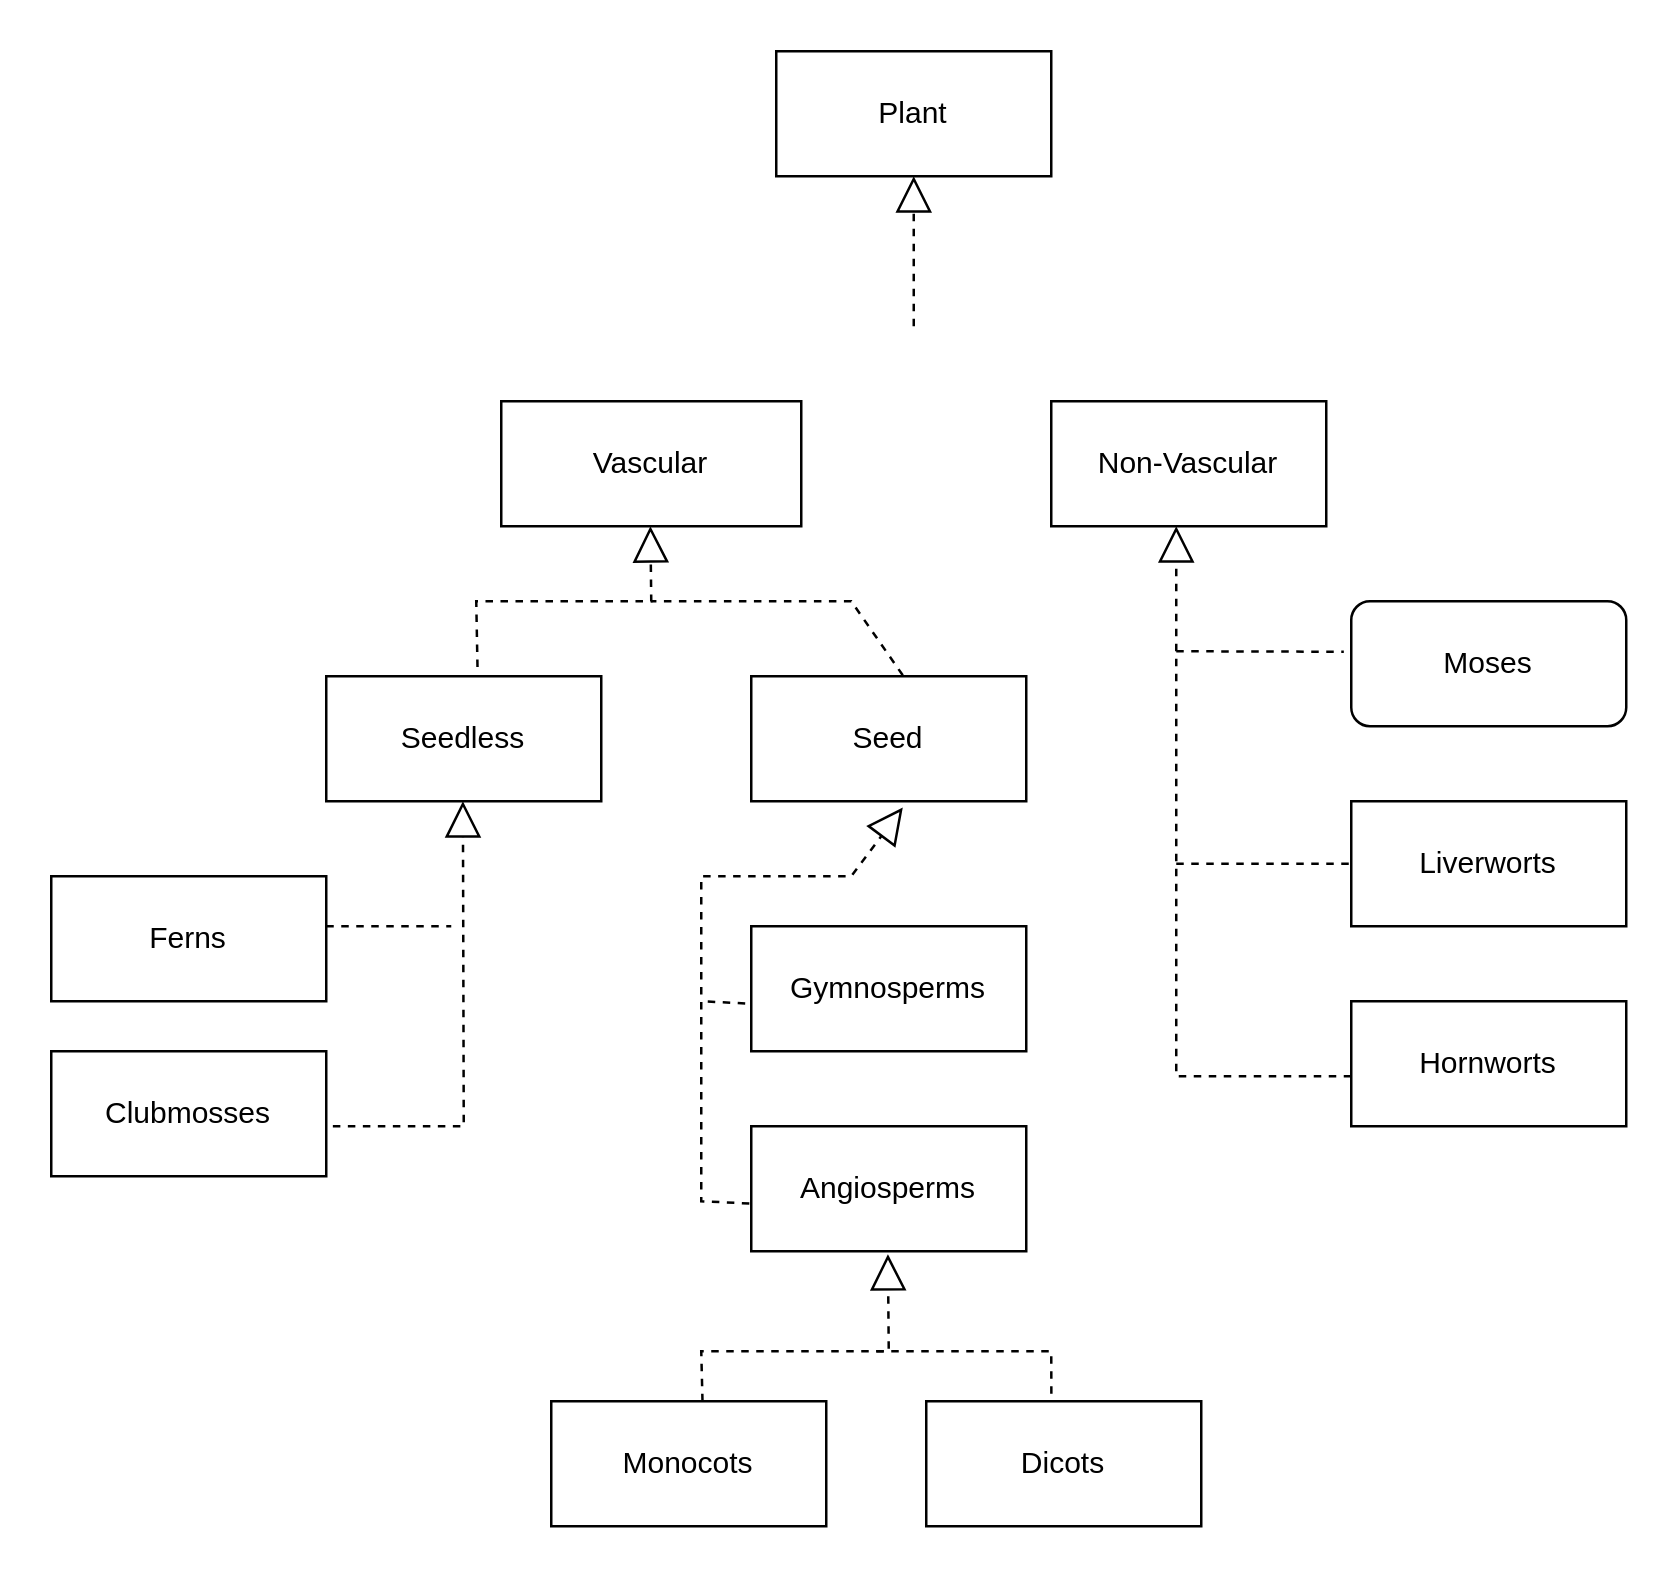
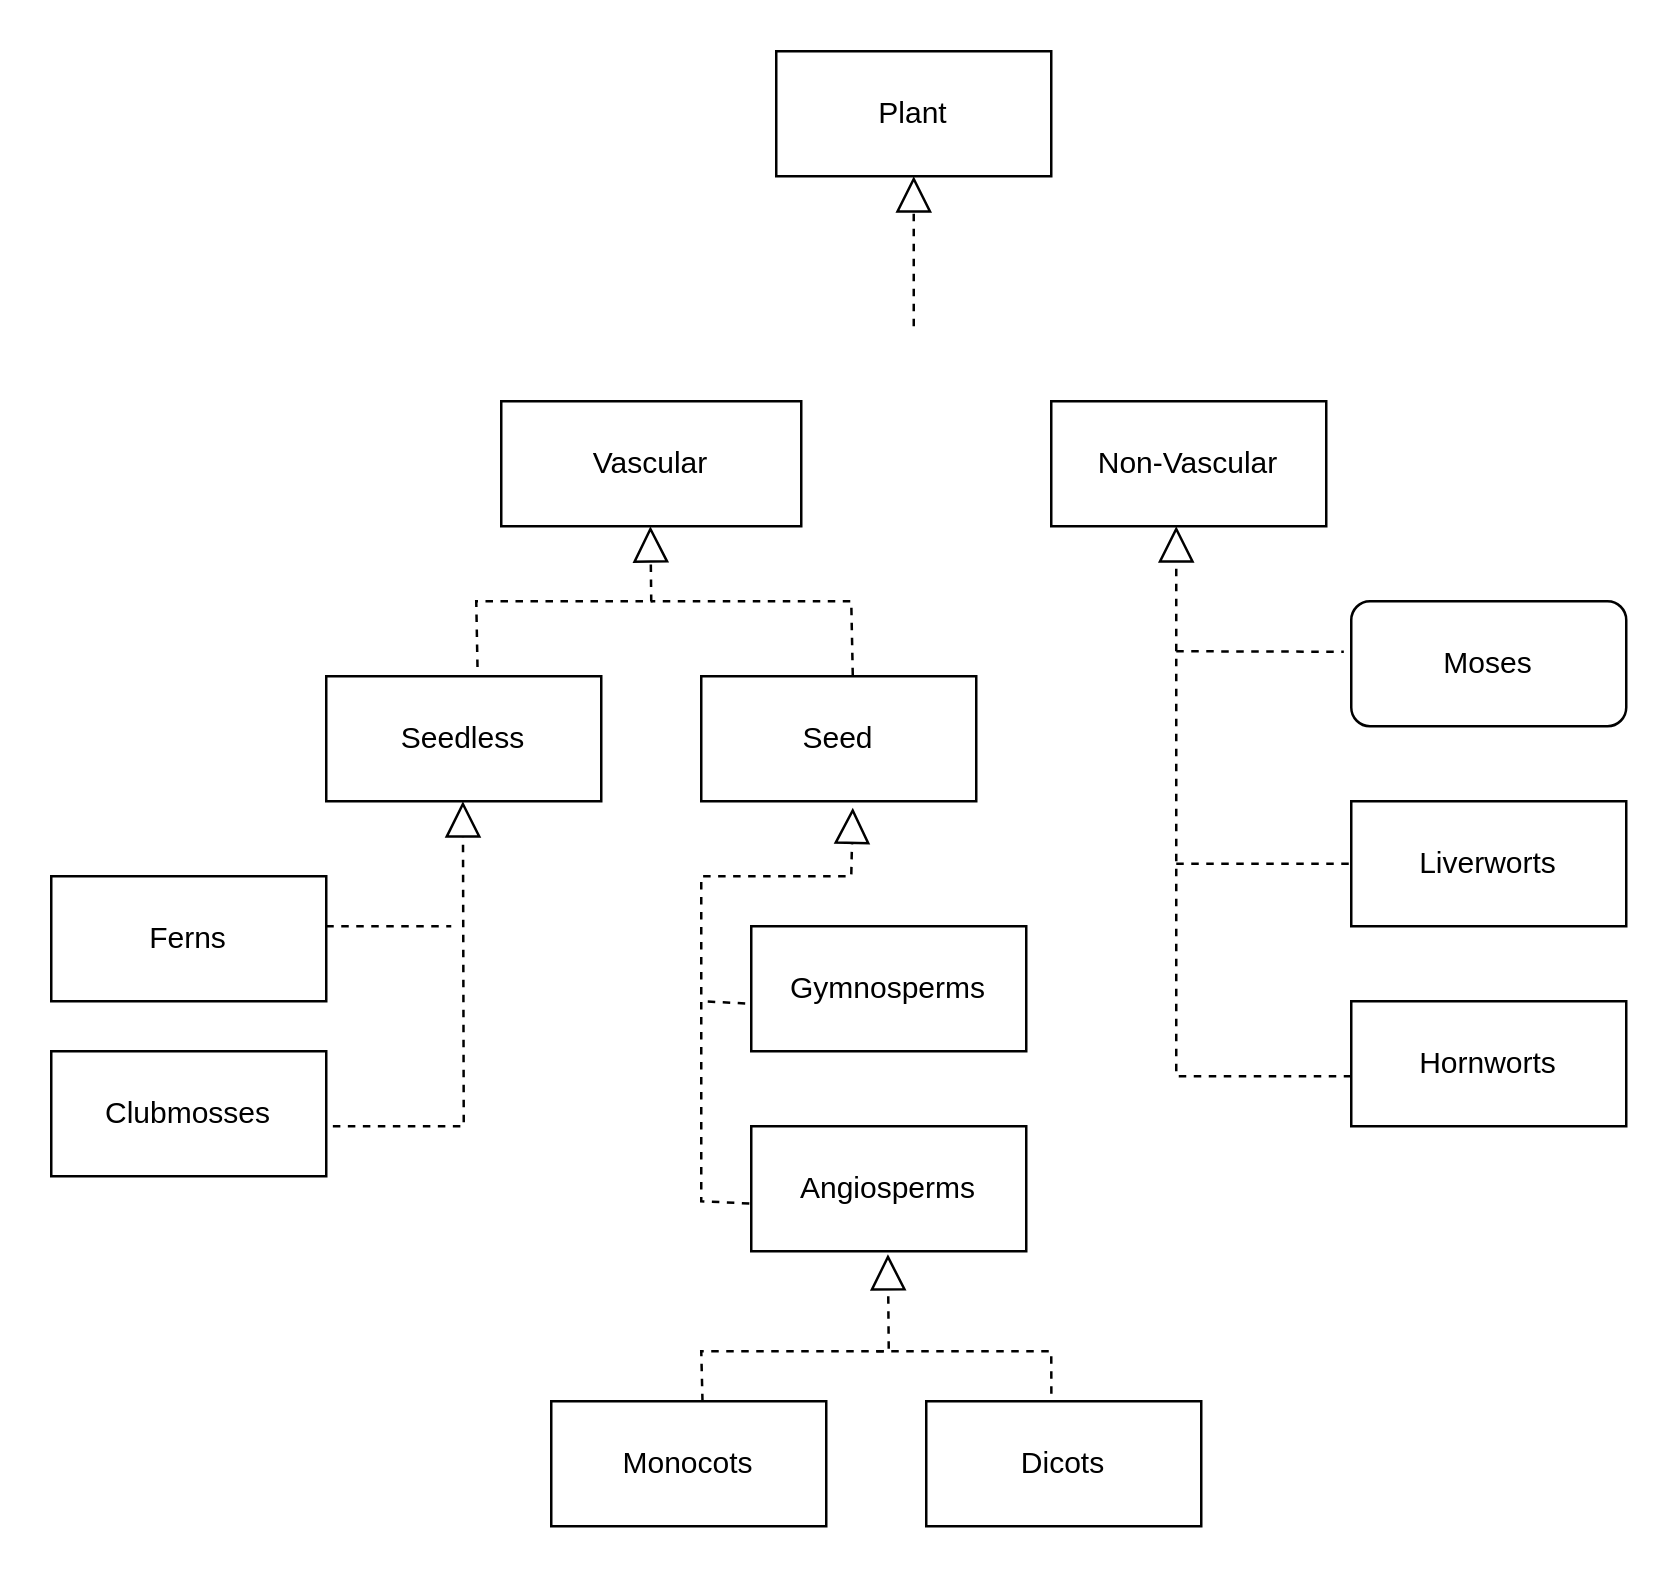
node "Seed": moved (889, 739) -> (839, 739)
